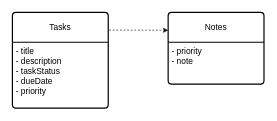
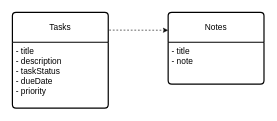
node "- priority - note": label "- priority - note" -> "- title - note"
